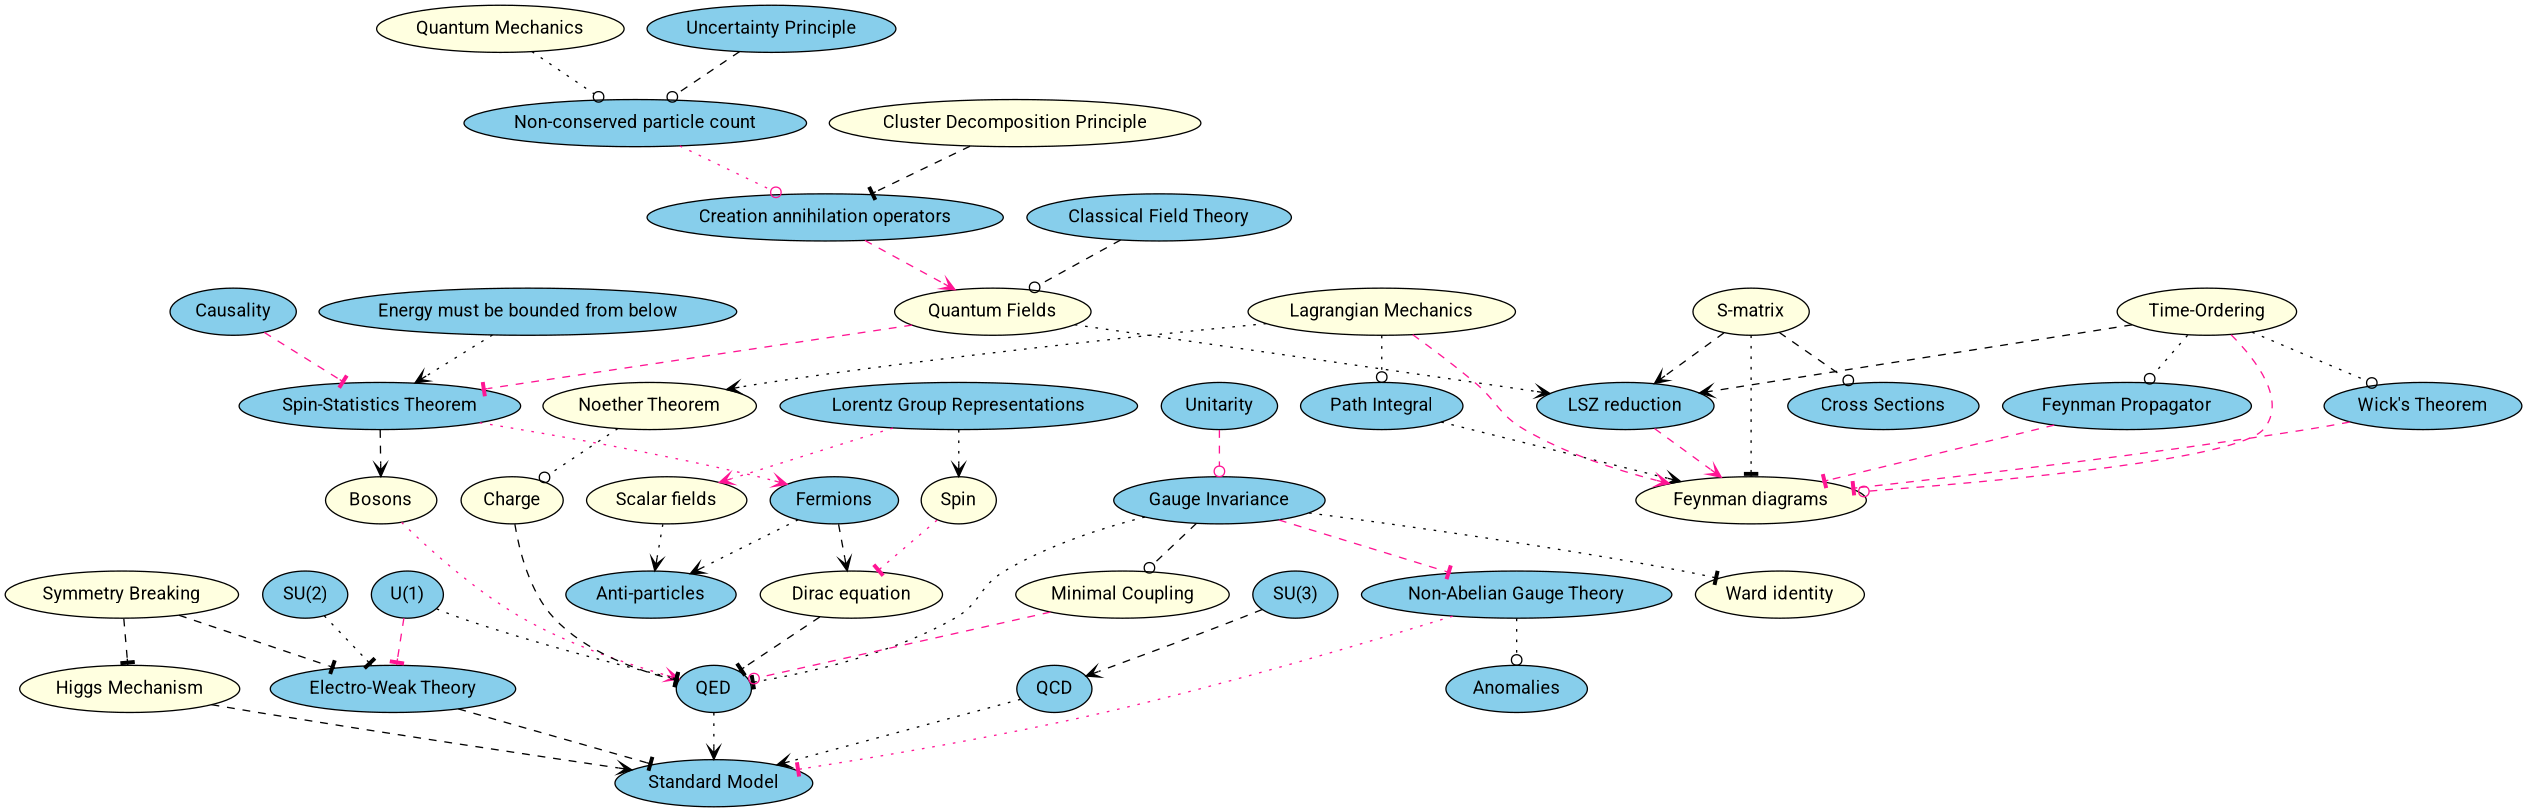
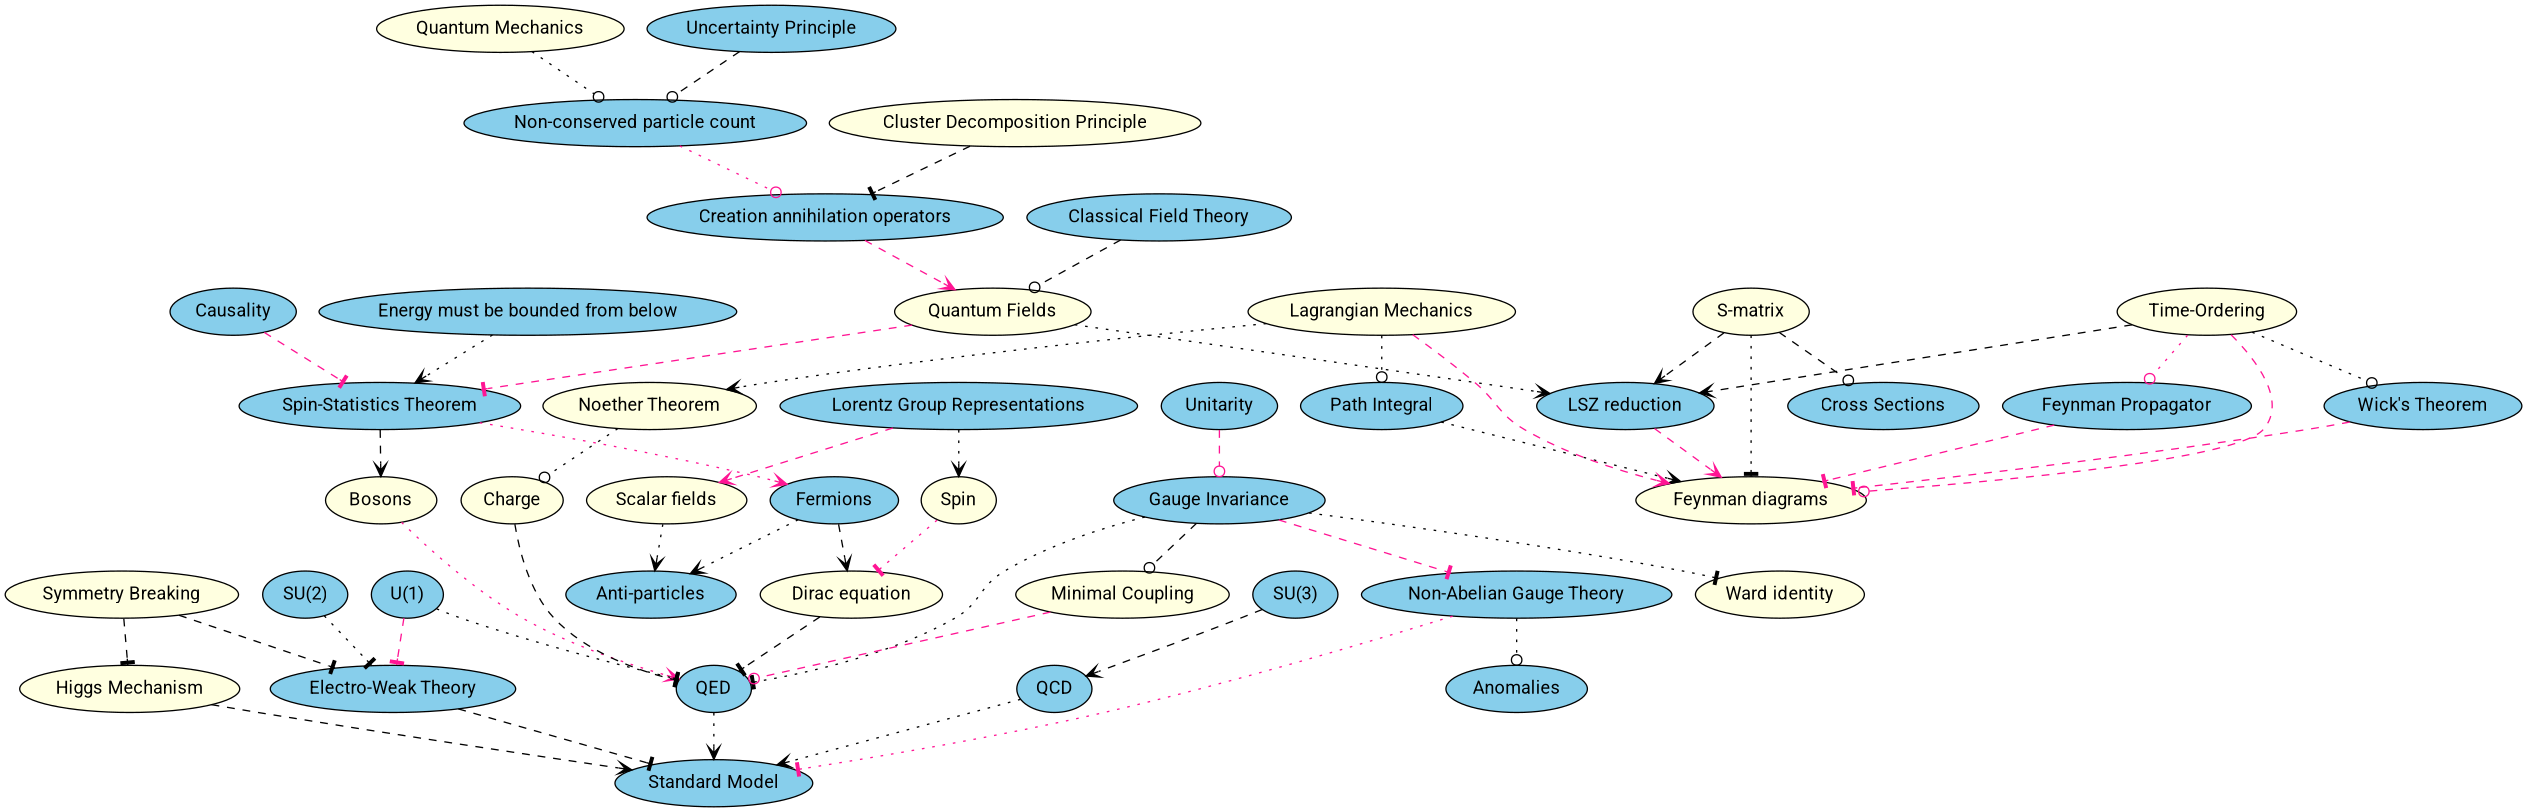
edge "Time-Ordering" -> "Feynman Propagator": color black -> deeppink
edge "Lorentz Group Representations" -> "Scalar fields": style dotted -> dashed
